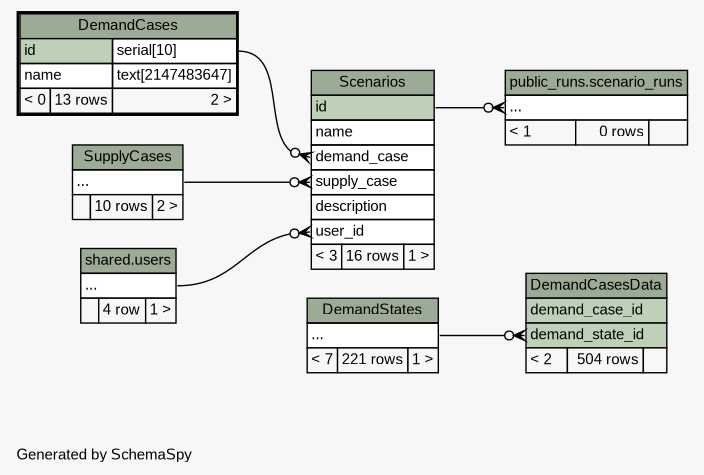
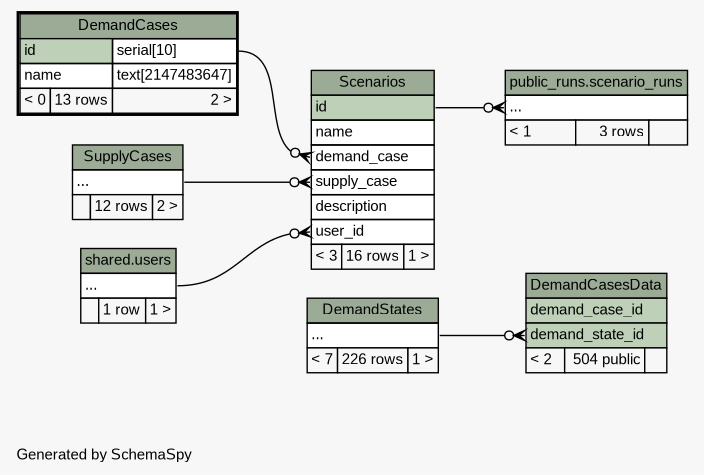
node "public_runs.scenario_runs": text "0 rows" -> "3 rows"
node "SupplyCases": text "10 rows" -> "12 rows"
node "shared.users": text "4 row" -> "1 row"
node "DemandStates": text "221 rows" -> "226 rows"
node "DemandCasesData": text "504 rows" -> "504 public"
